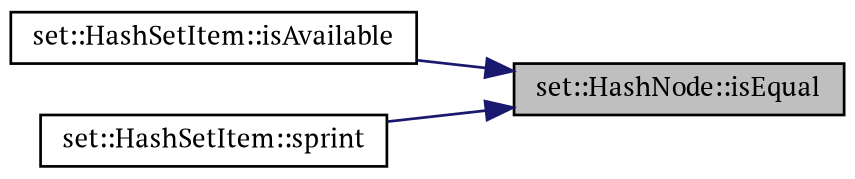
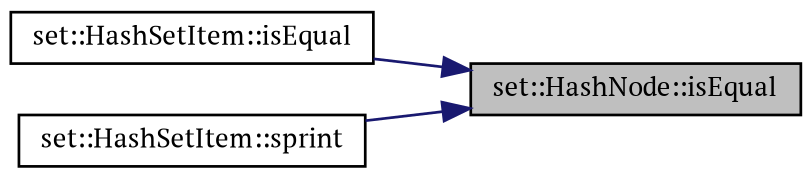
node "set::HashSetItem::isAvailable": label "set::HashSetItem::isAvailable" -> "set::HashSetItem::isEqual"
